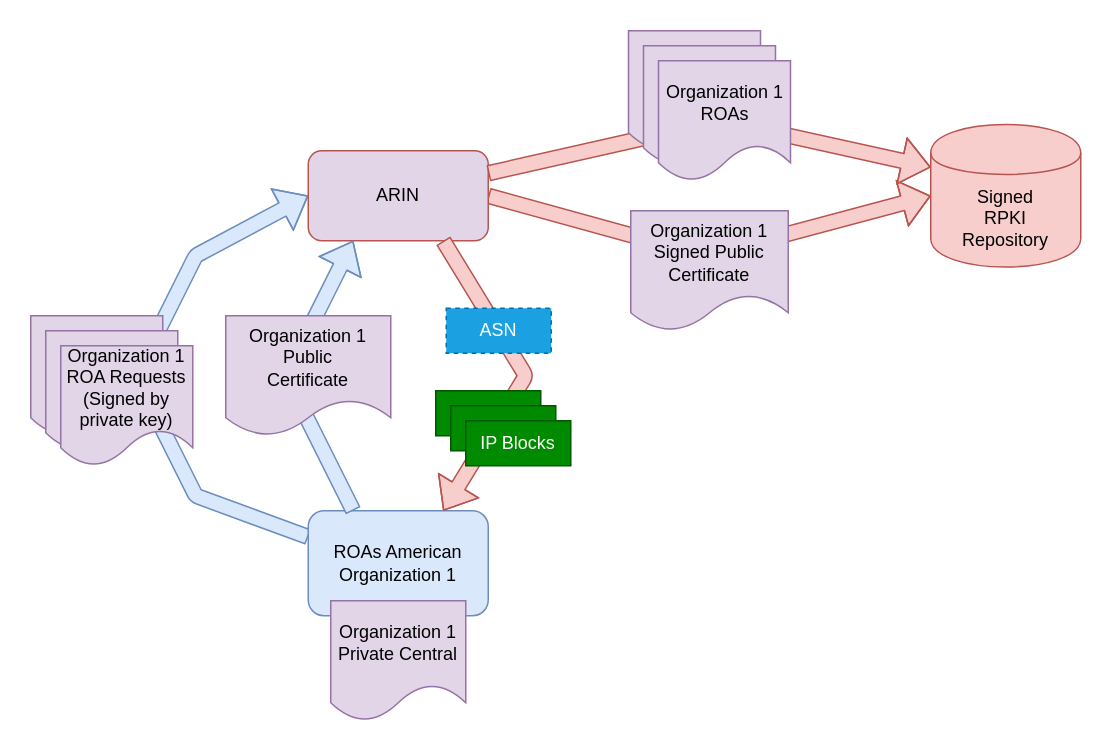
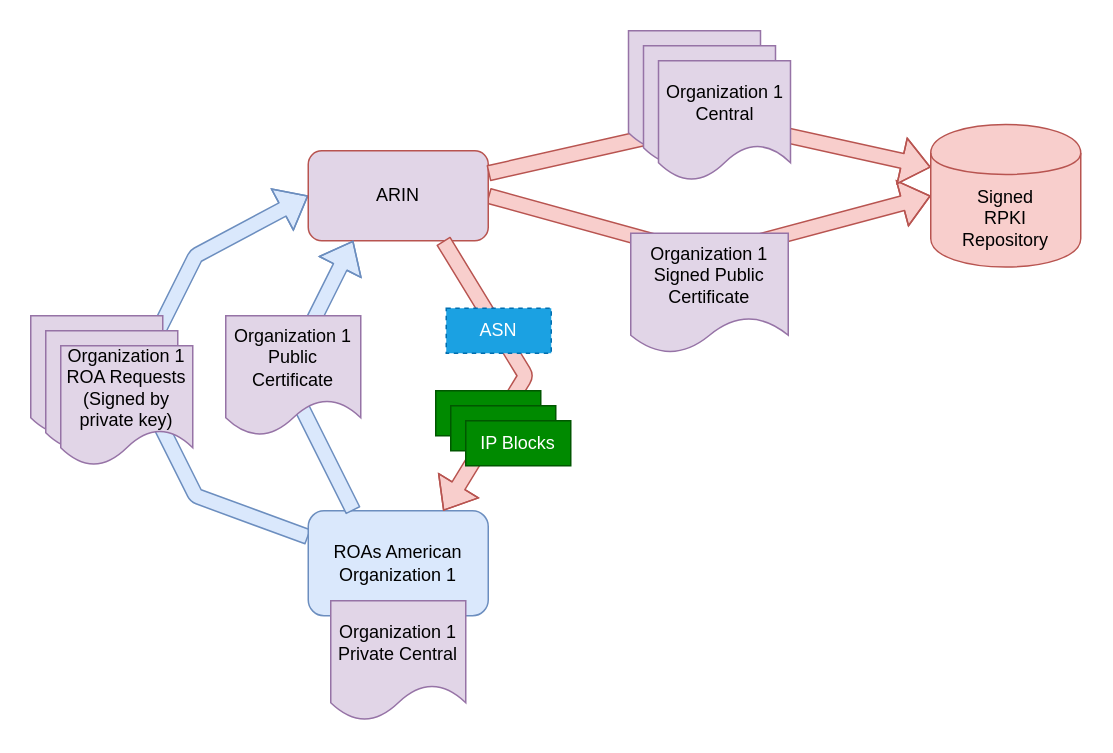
node "Organization 1 ROAs": label "Organization 1 ROAs" -> "Organization 1 Central"
node "Organization 1 Signed Public Certificate": moved (710, 271) -> (710, 293)
node "Organization 1 Public Certificate": size 165x120 -> 135x120
